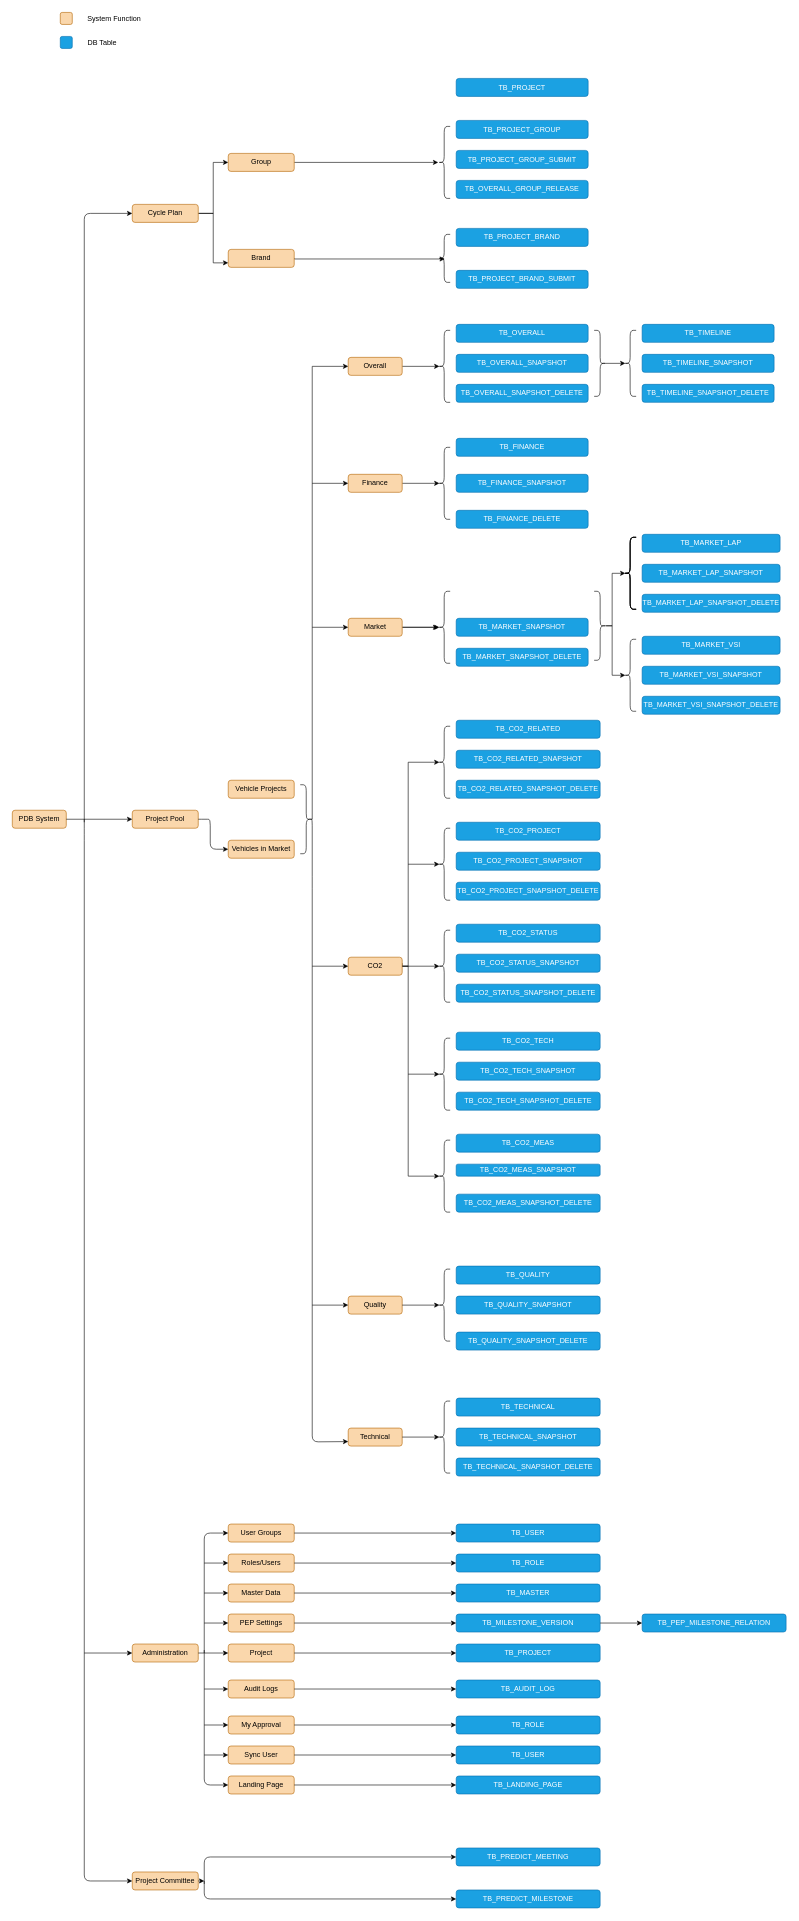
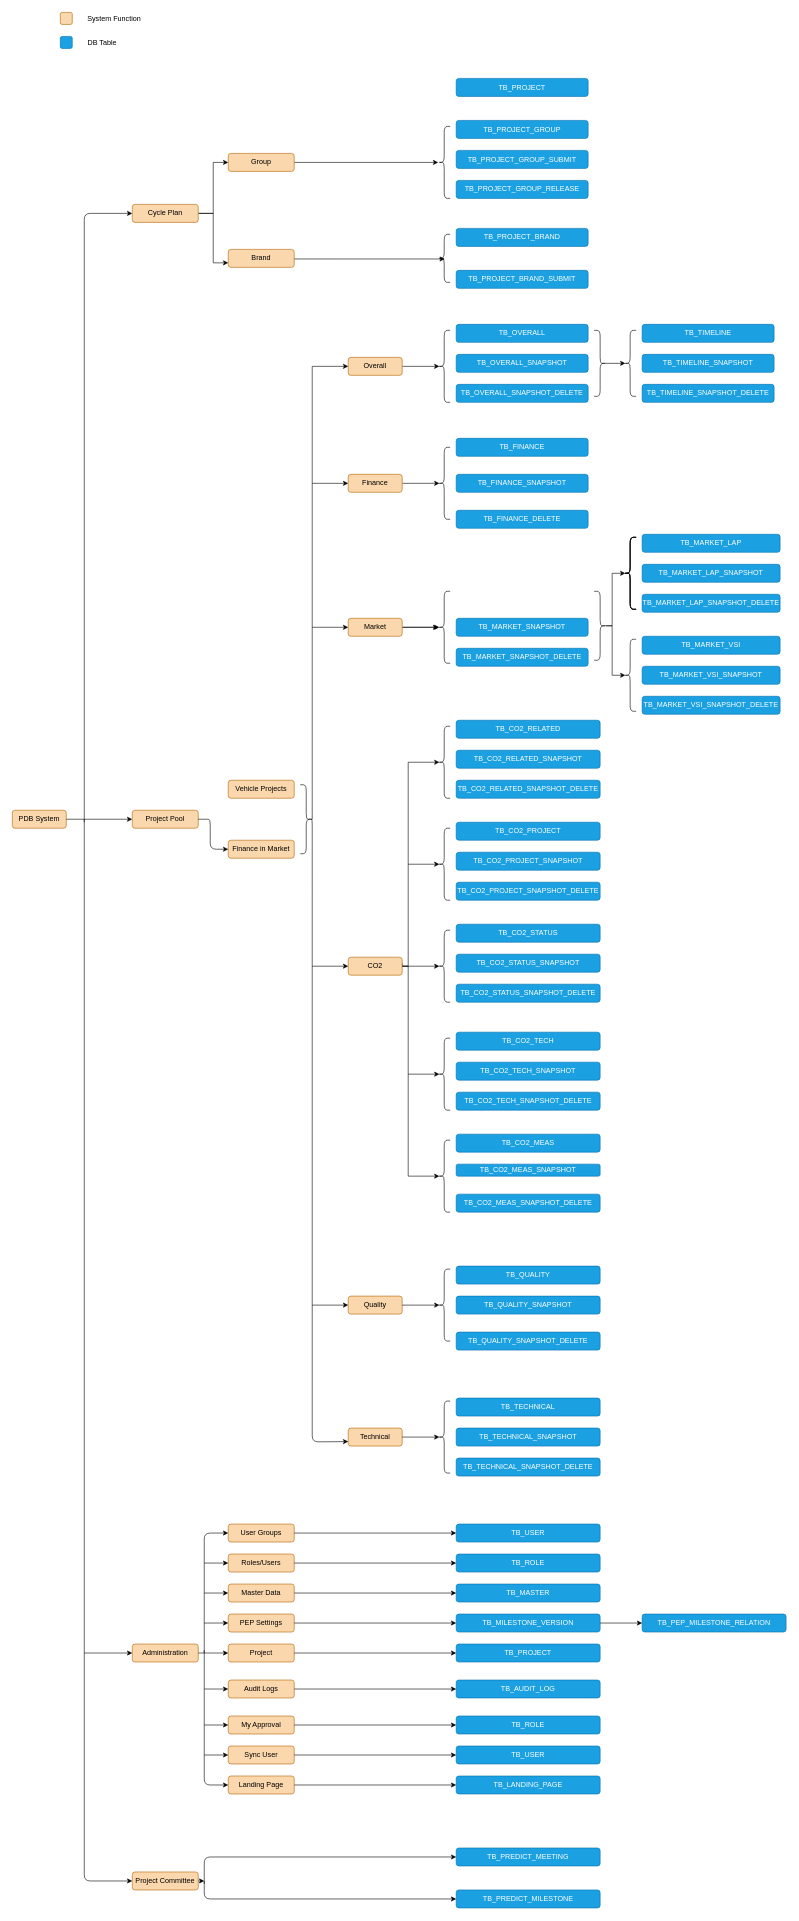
node "TB_OVERALL_GROUP_RELEASE": label "TB_OVERALL_GROUP_RELEASE" -> "TB_PROJECT_GROUP_RELEASE"
node "Vehicles in Market": label "Vehicles in Market" -> "Finance in Market"
